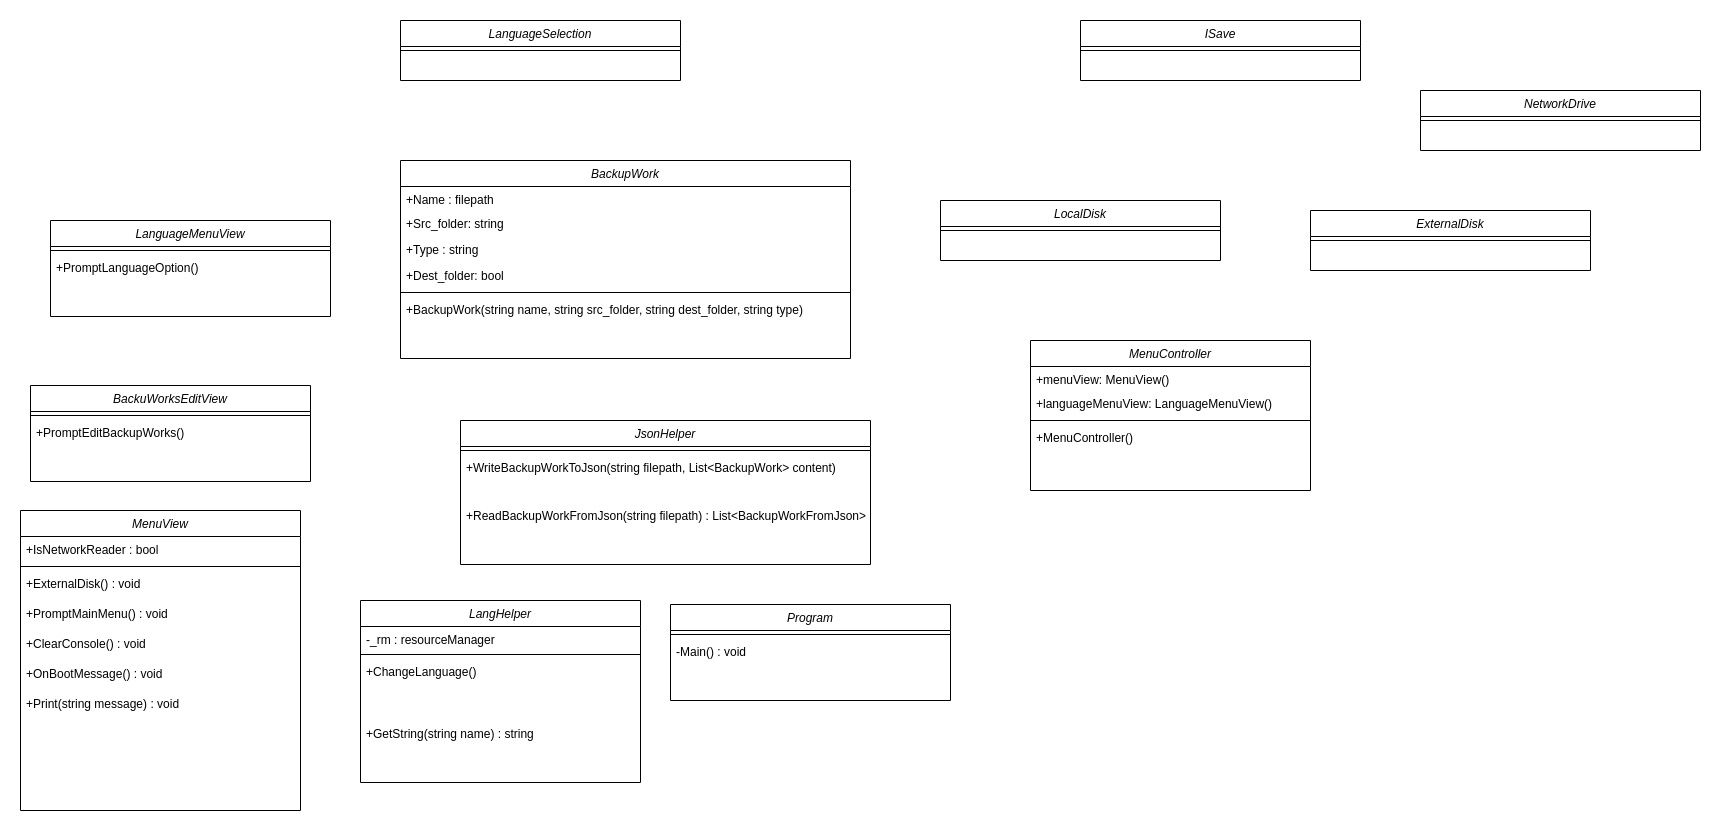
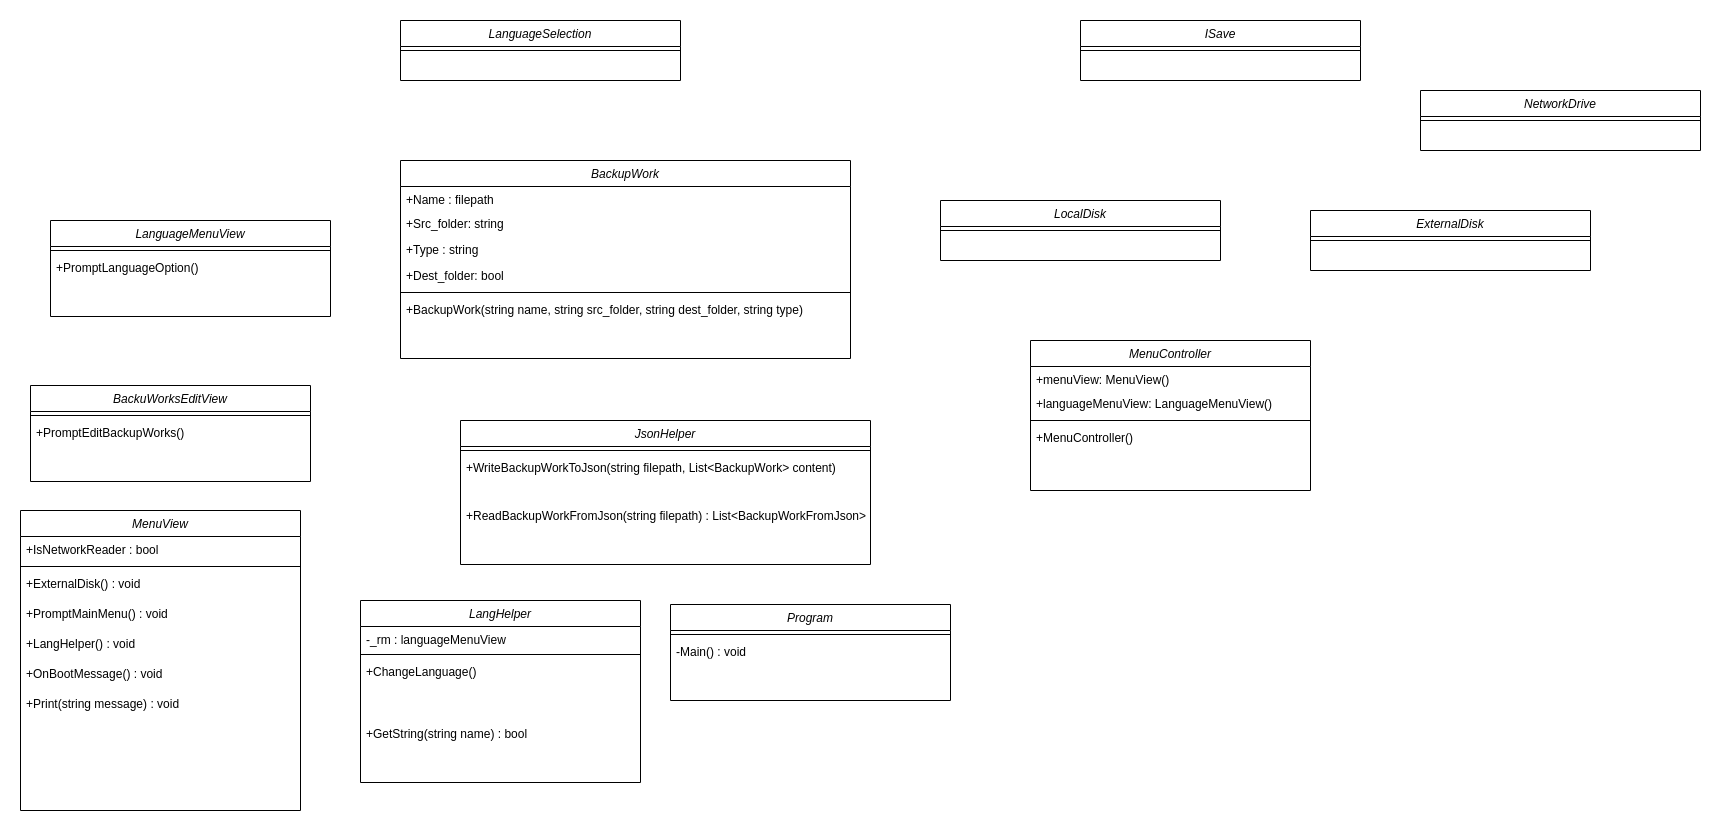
node "-_rm : resourceManager": label "-_rm : resourceManager" -> "-_rm : languageMenuView"
node "+ClearConsole() : void": label "+ClearConsole() : void" -> "+LangHelper() : void"
node "+GetString(string name) : string": label "+GetString(string name) : string" -> "+GetString(string name) : bool"
